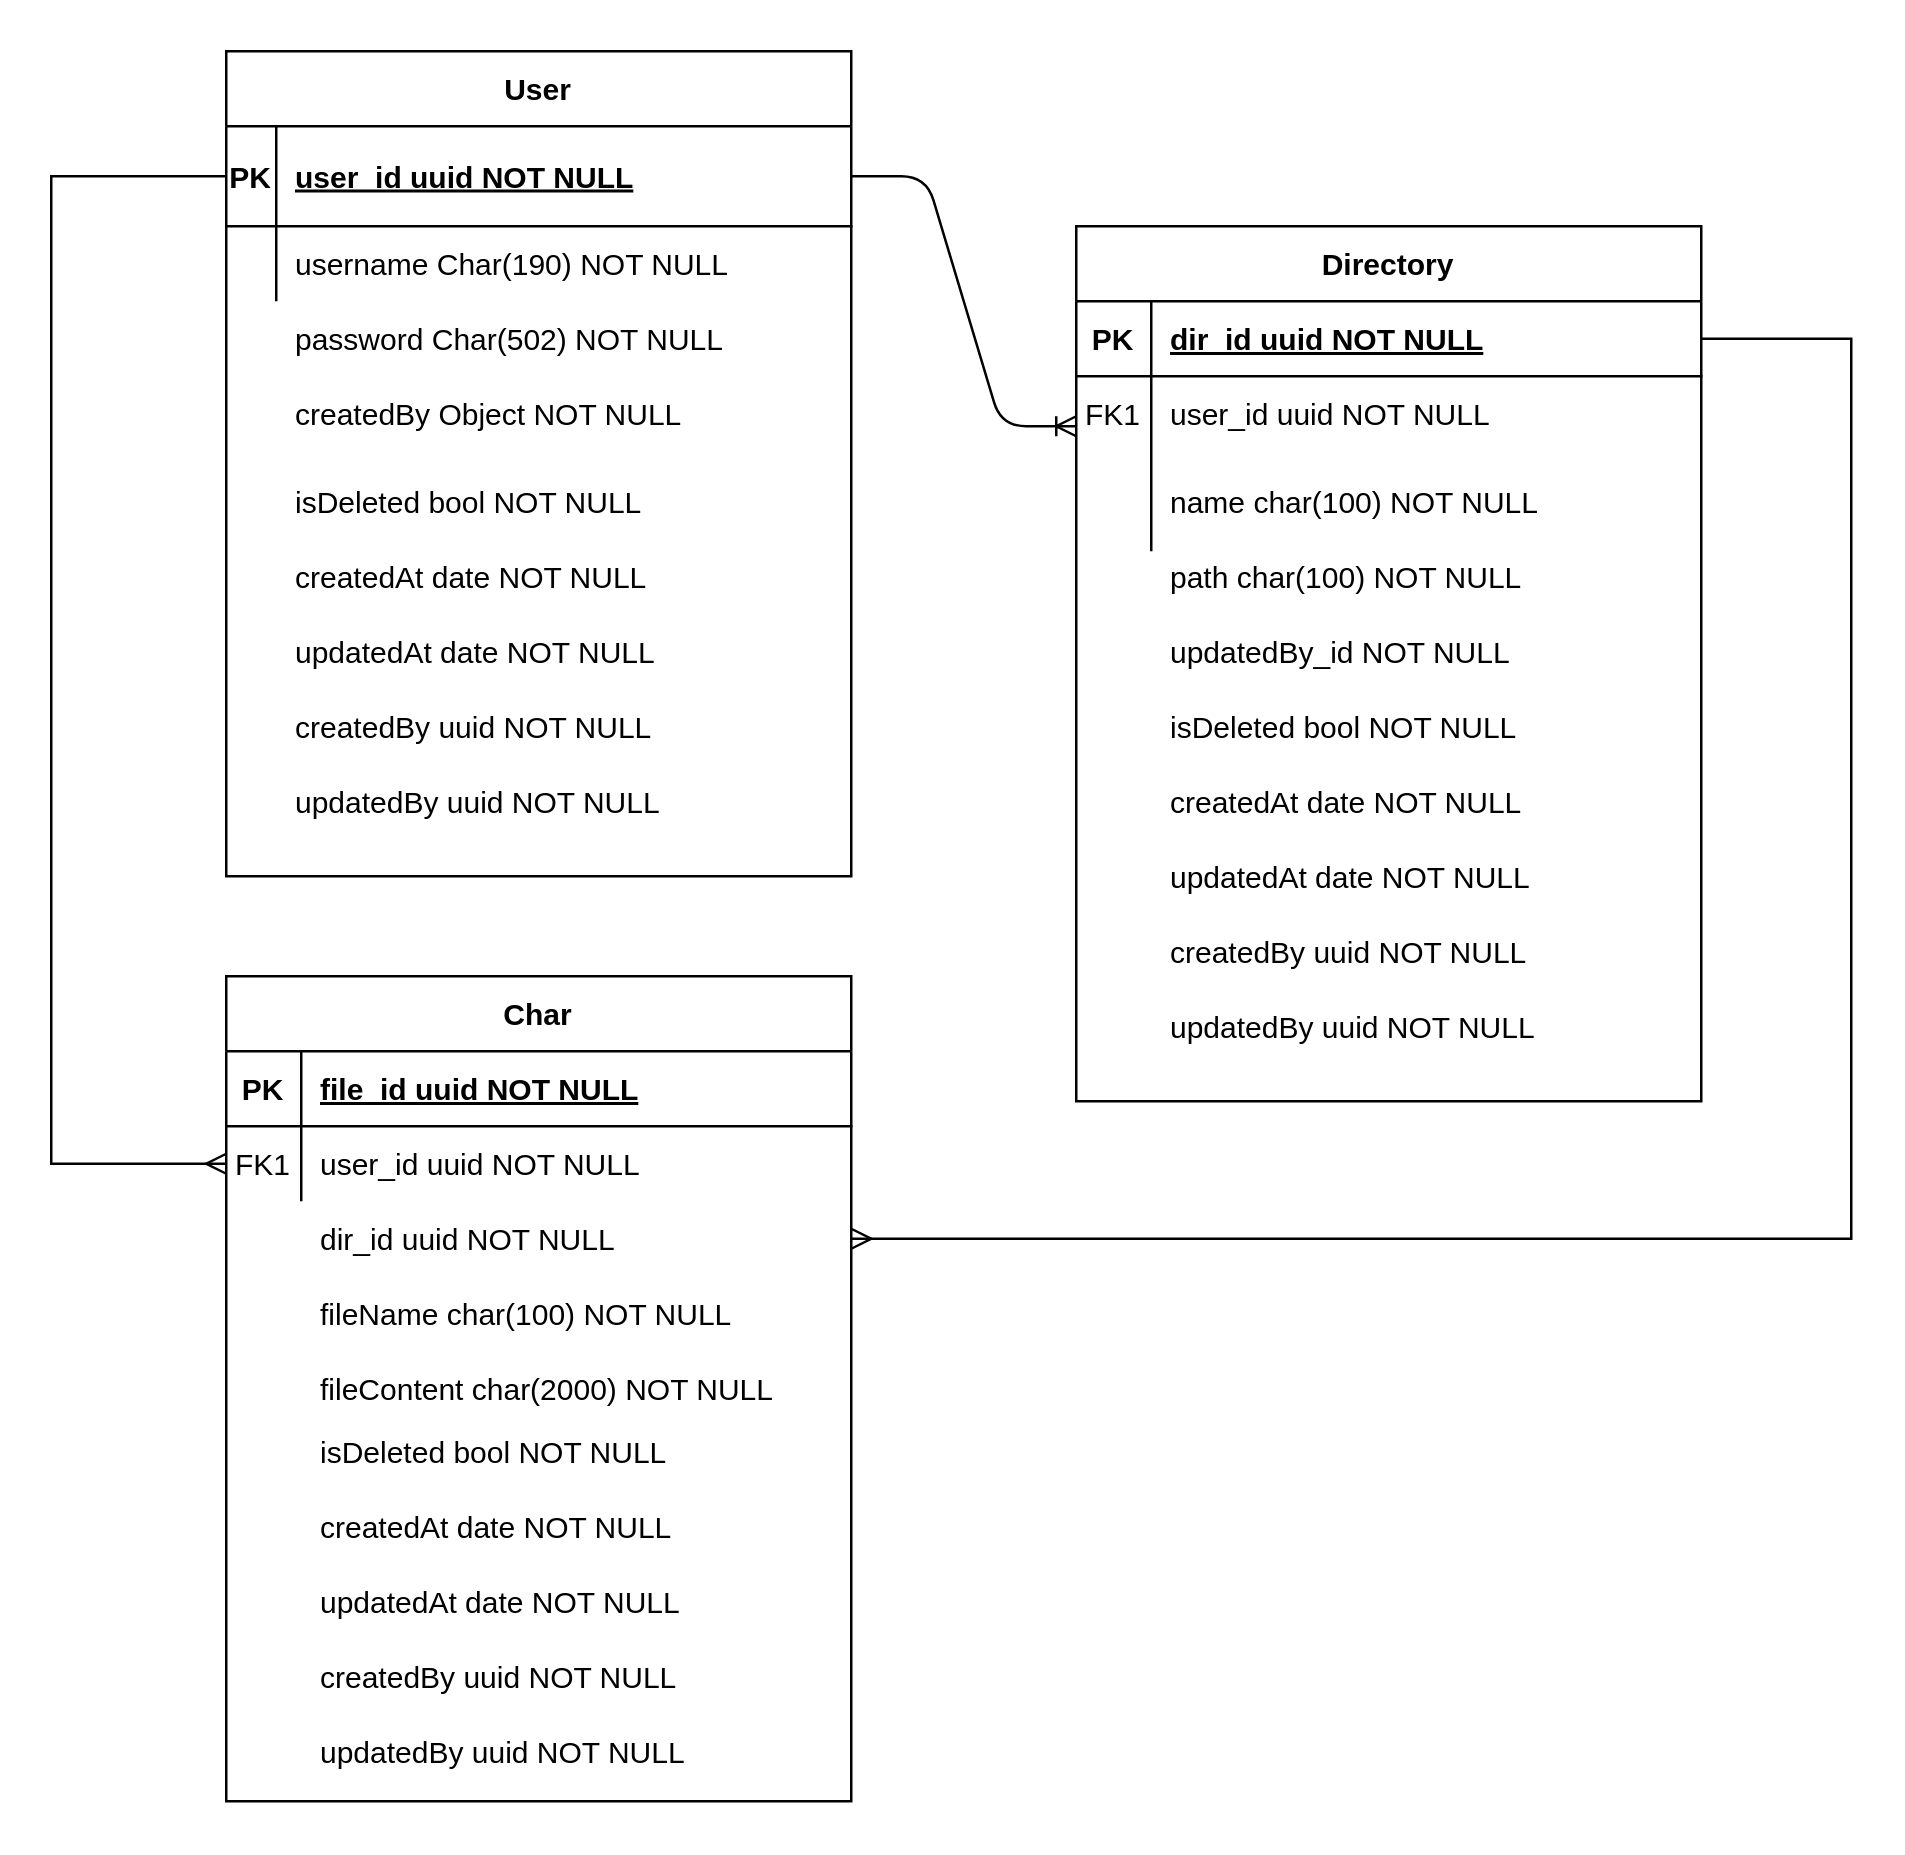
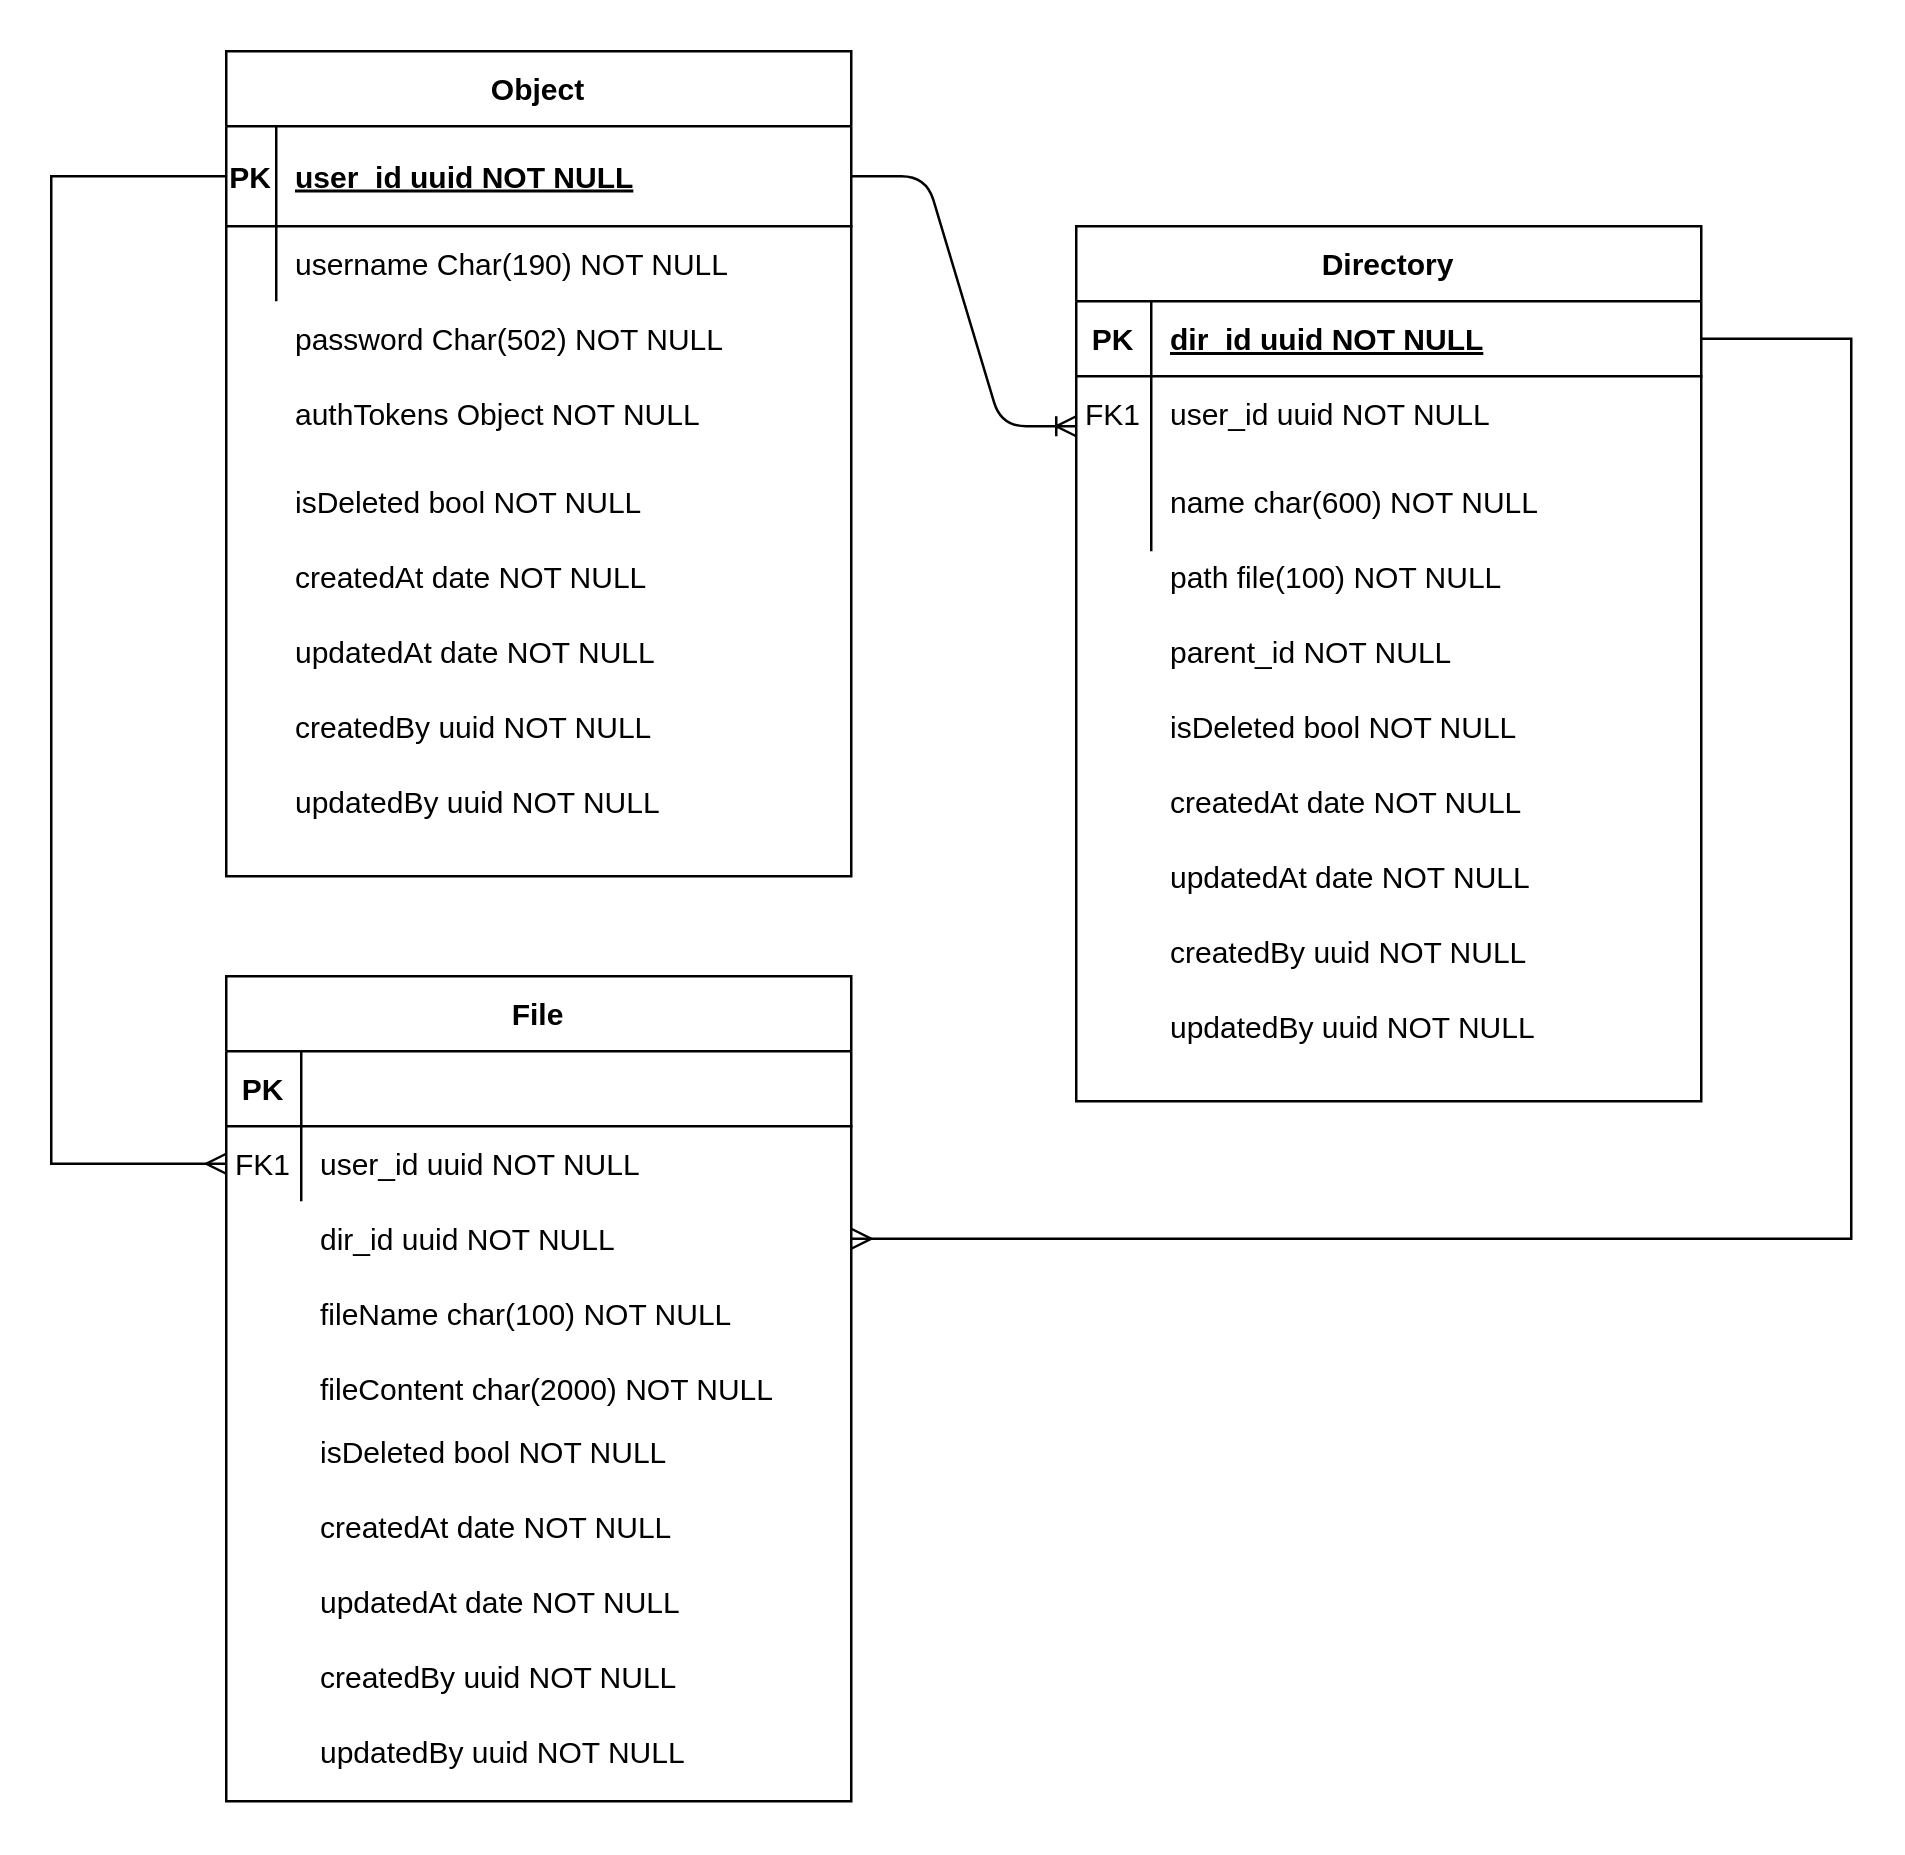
node "User": label "User" -> "Object"
node "createdBy Object NOT NULL": label "createdBy Object NOT NULL" -> "authTokens Object NOT NULL"
node "name char(100) NOT NULL": label "name char(100) NOT NULL" -> "name char(600) NOT NULL"
node "path char(100) NOT NULL": label "path char(100) NOT NULL" -> "path file(100) NOT NULL"
node "updatedBy_id NOT NULL": label "updatedBy_id NOT NULL" -> "parent_id NOT NULL"
node "Char": label "Char" -> "File"
node "file_id uuid NOT NULL": removed
